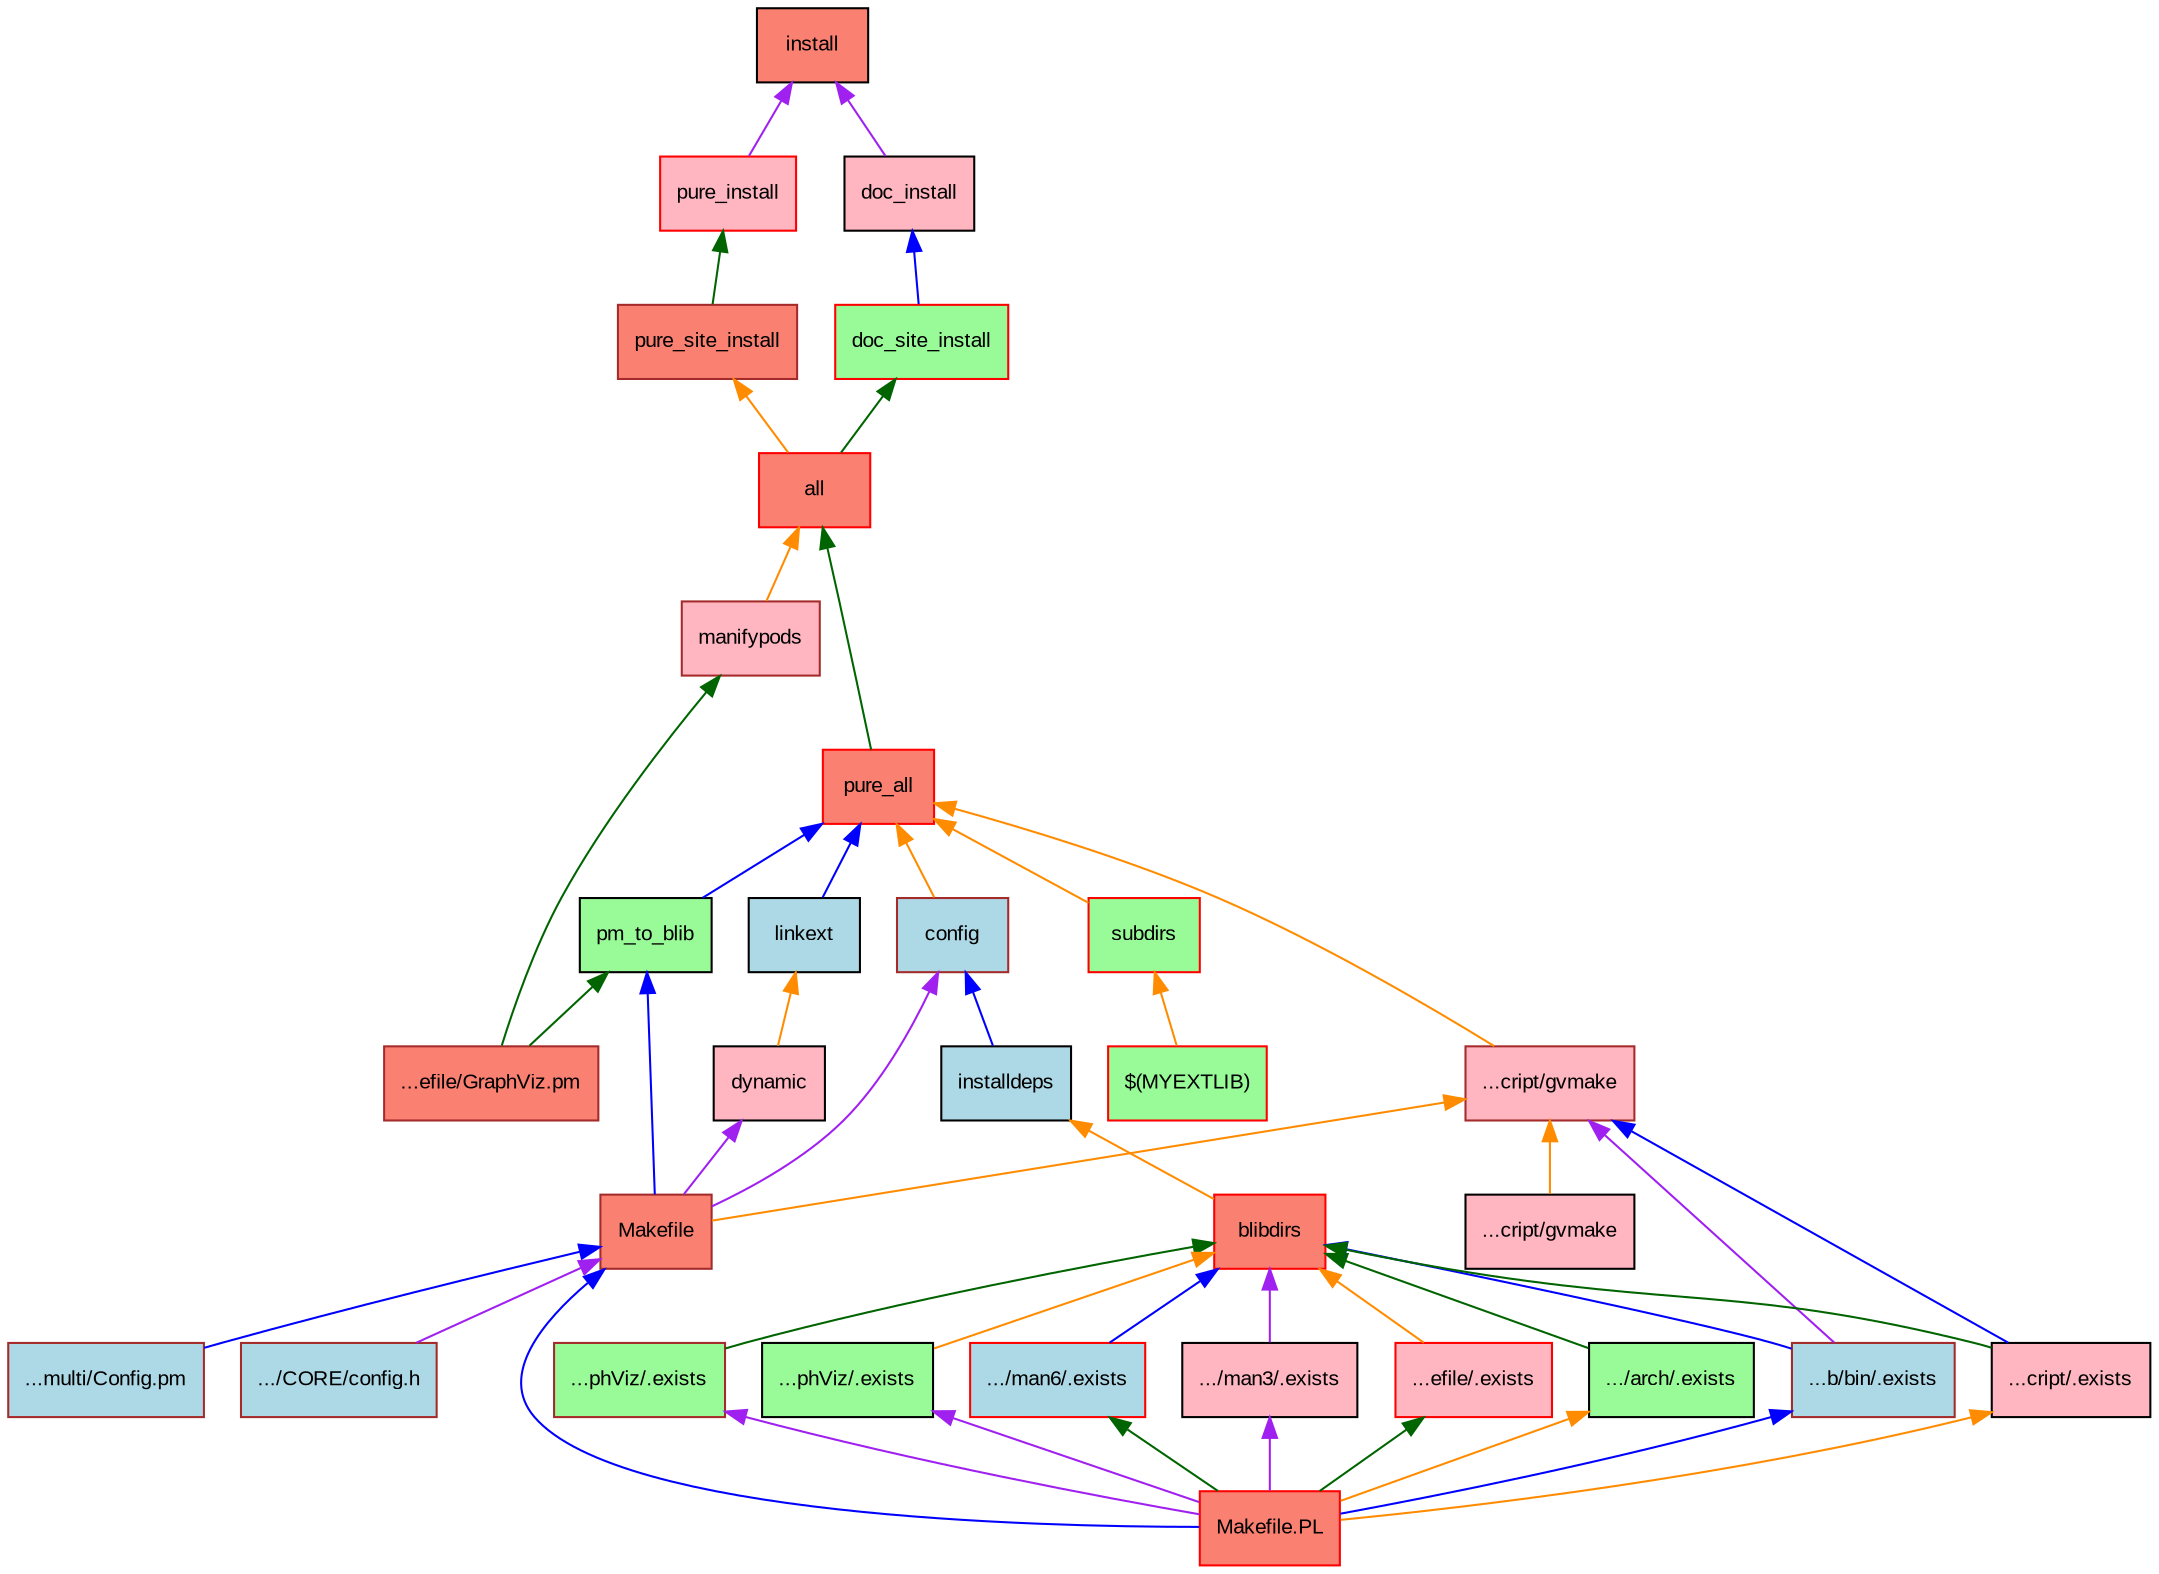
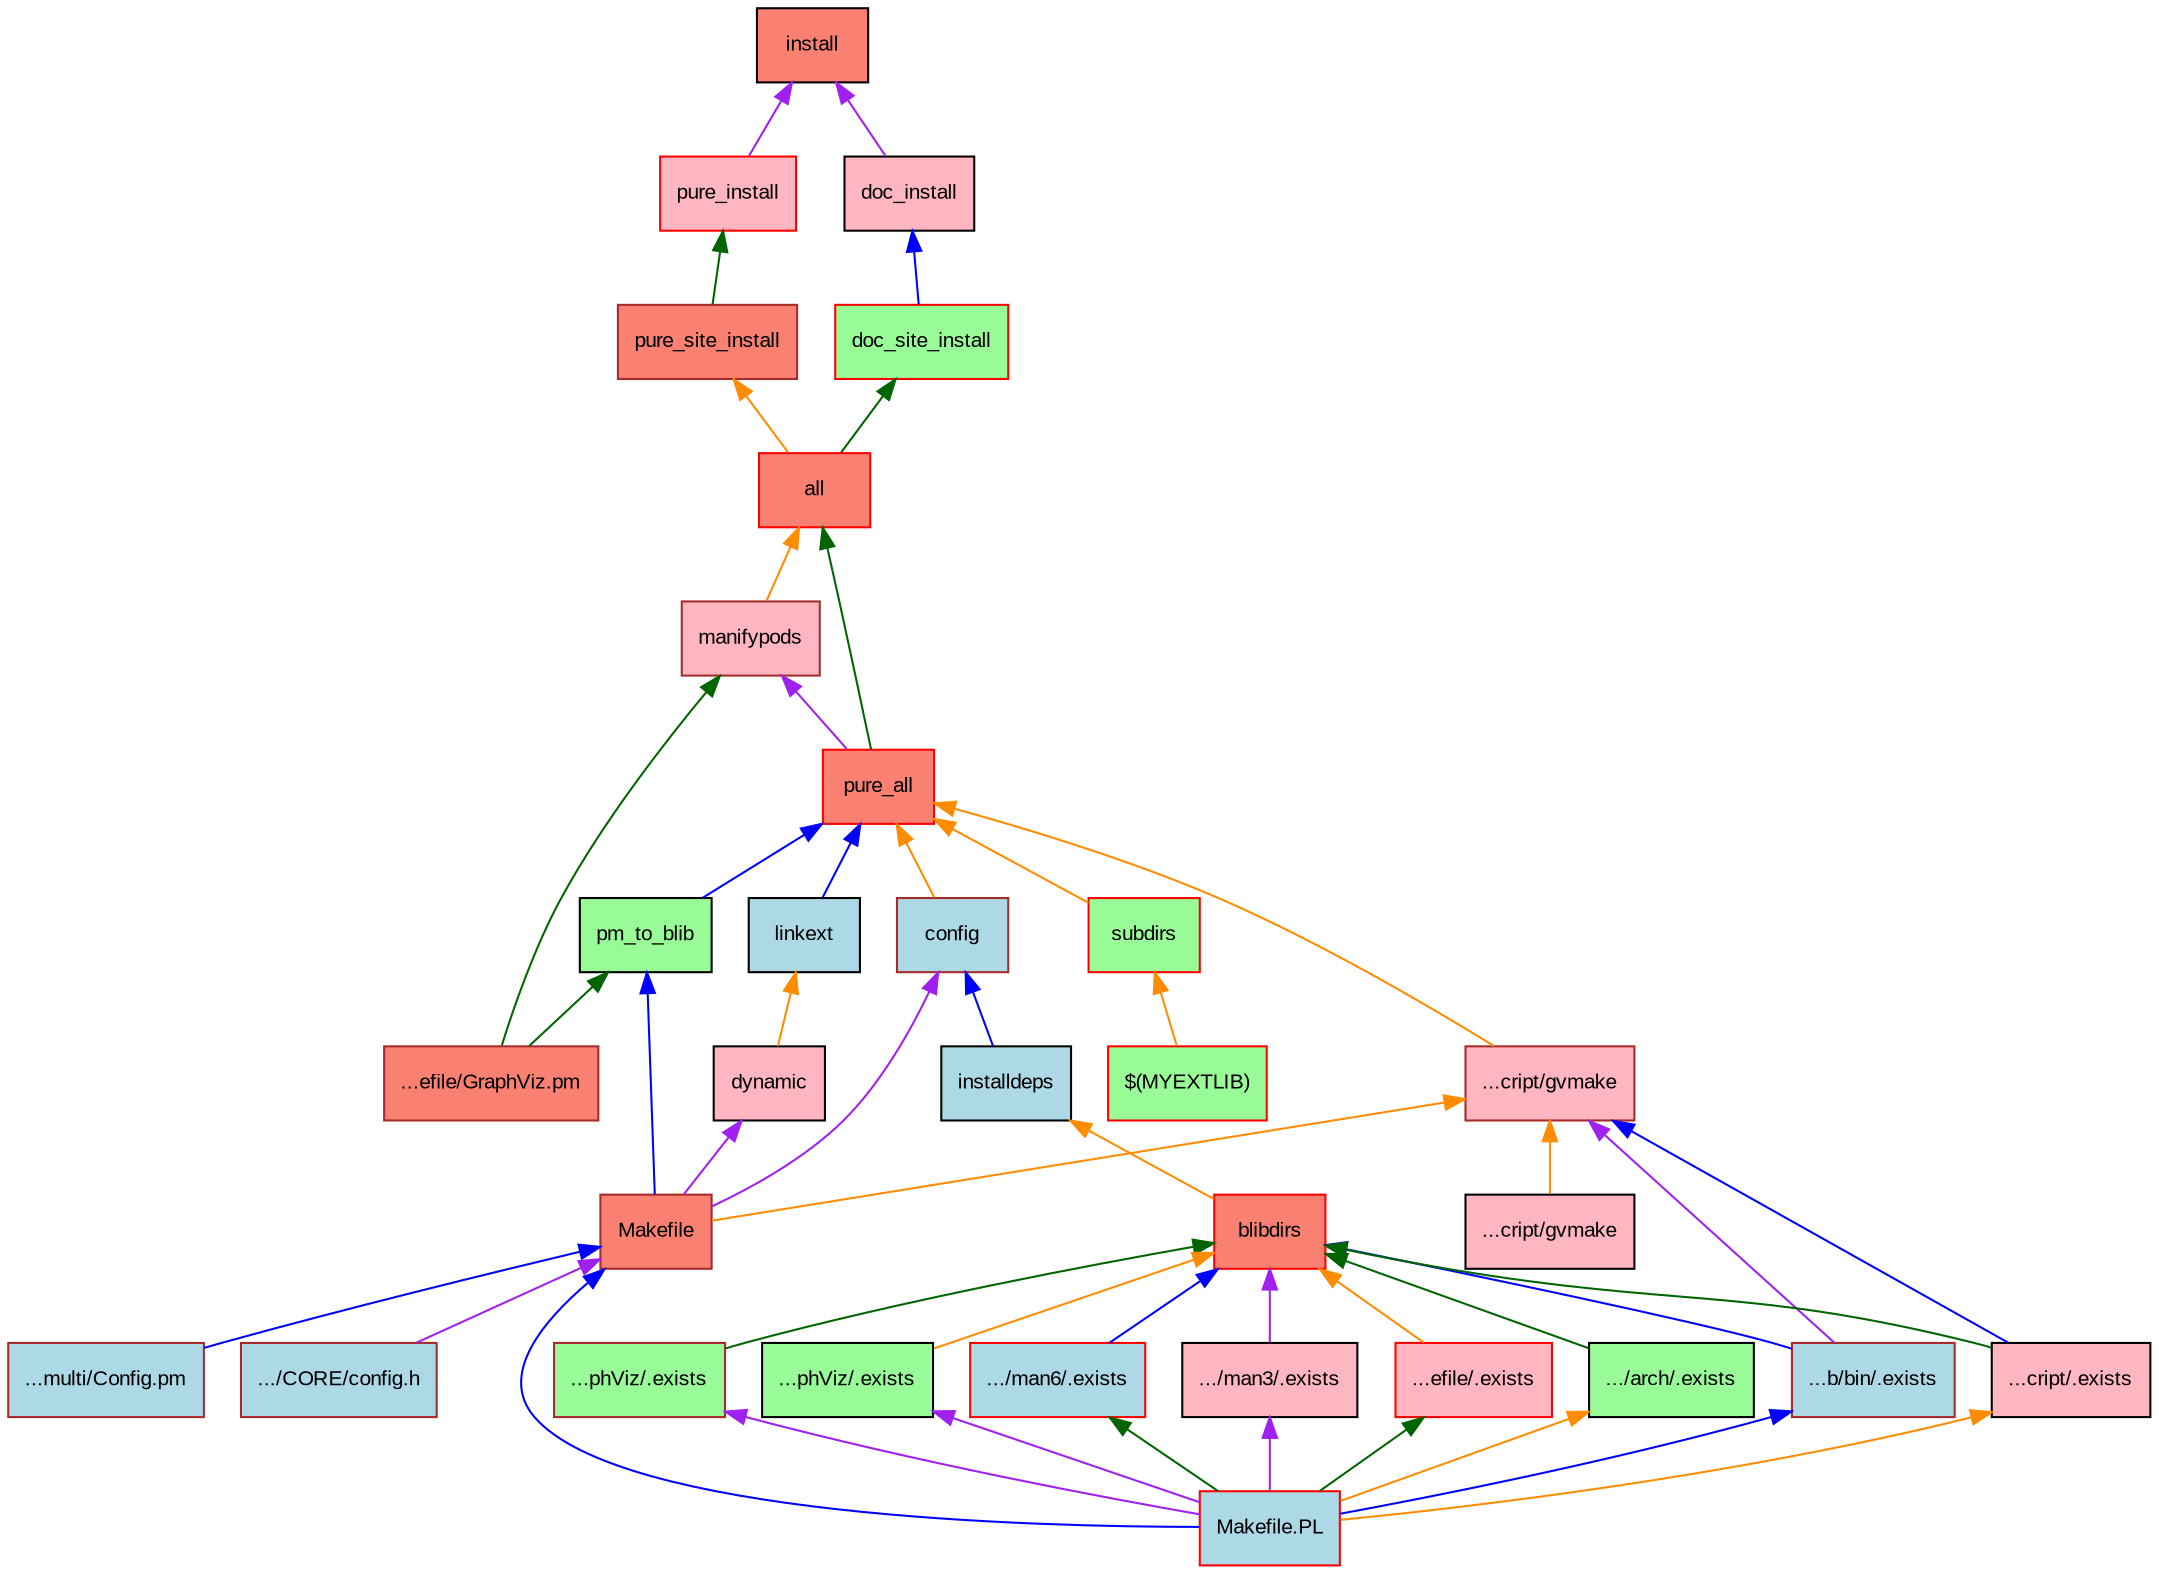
edge "pure_all" -> "manifypods": added
node "Makefile.PL": fillcolor salmon -> lightblue
